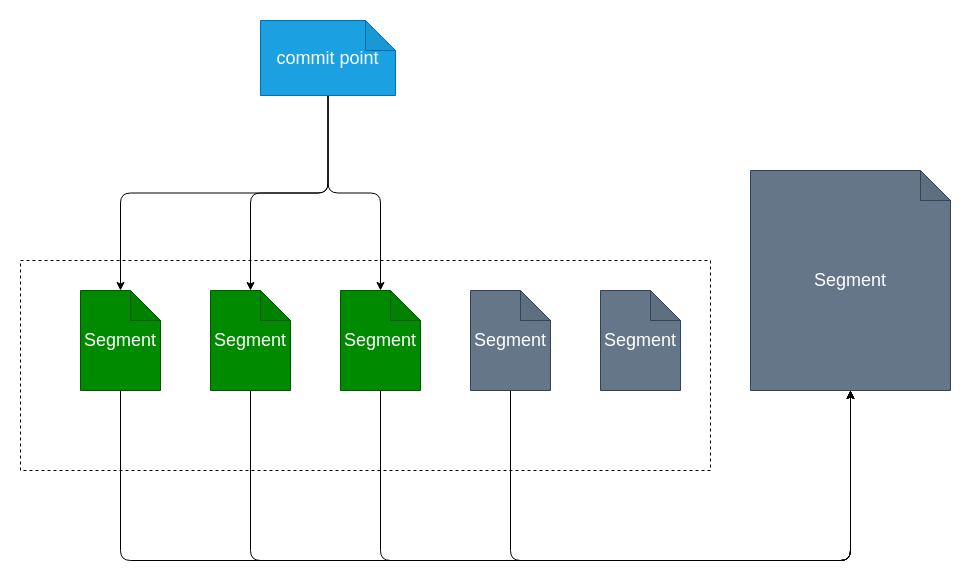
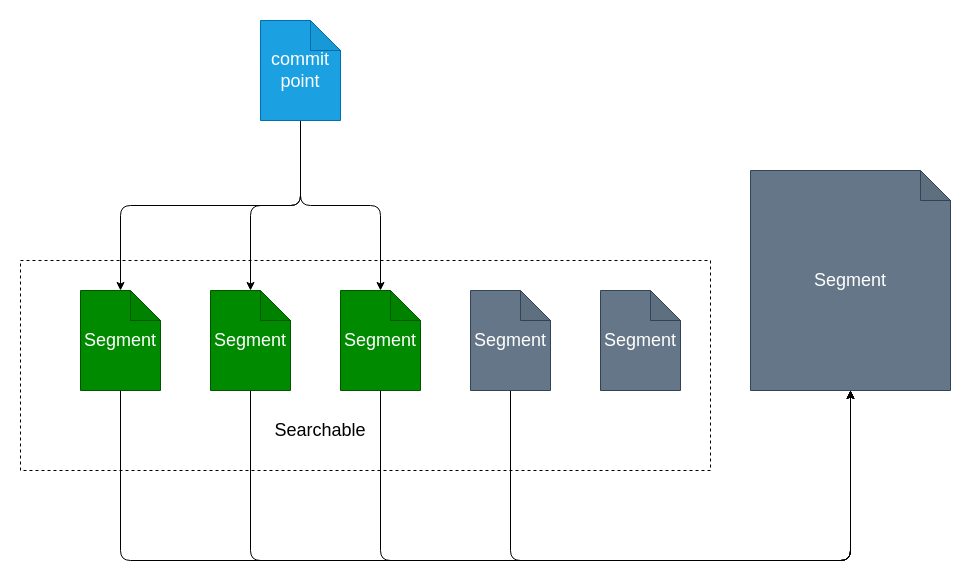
node "commit point": size 135x75 -> 80x100
node "Searchable": added
